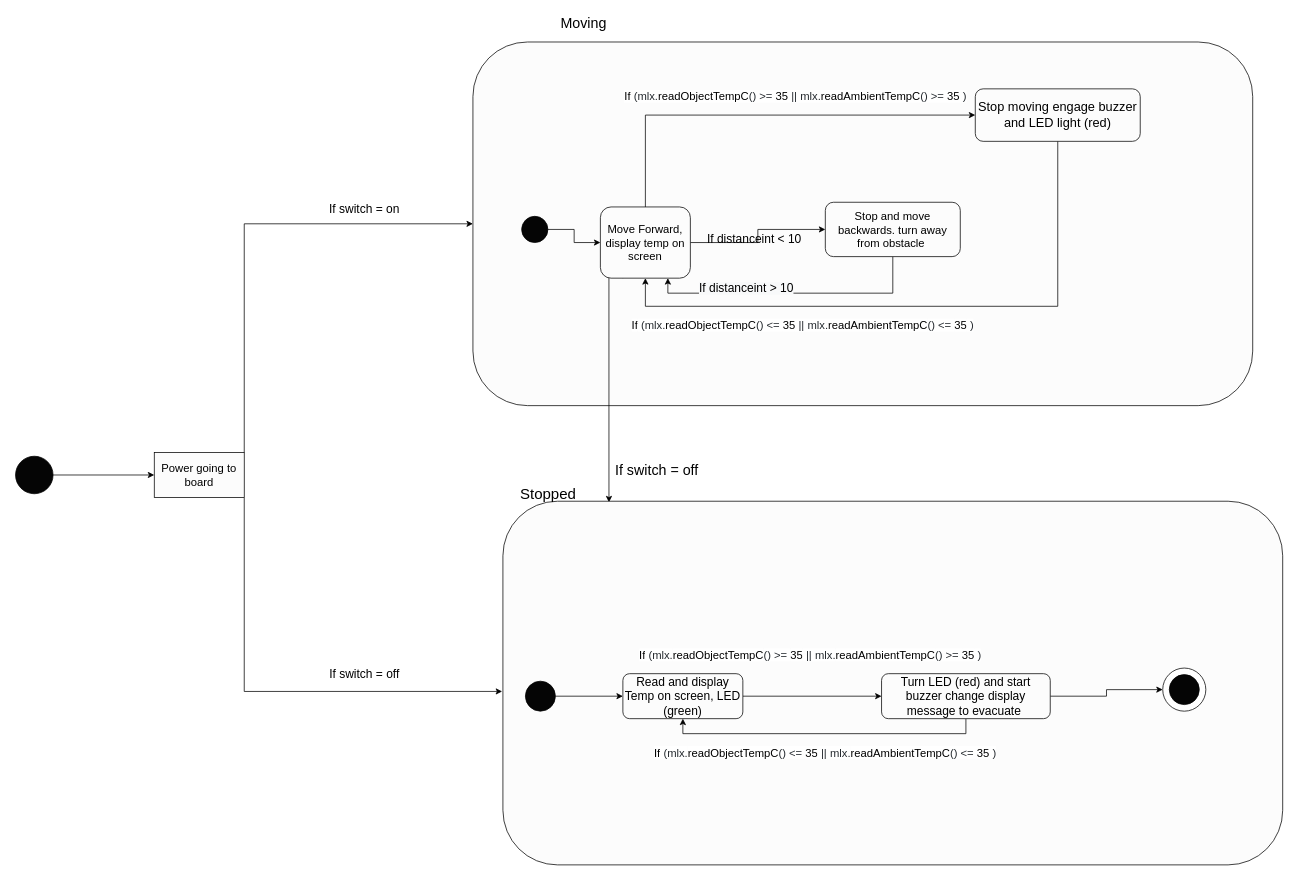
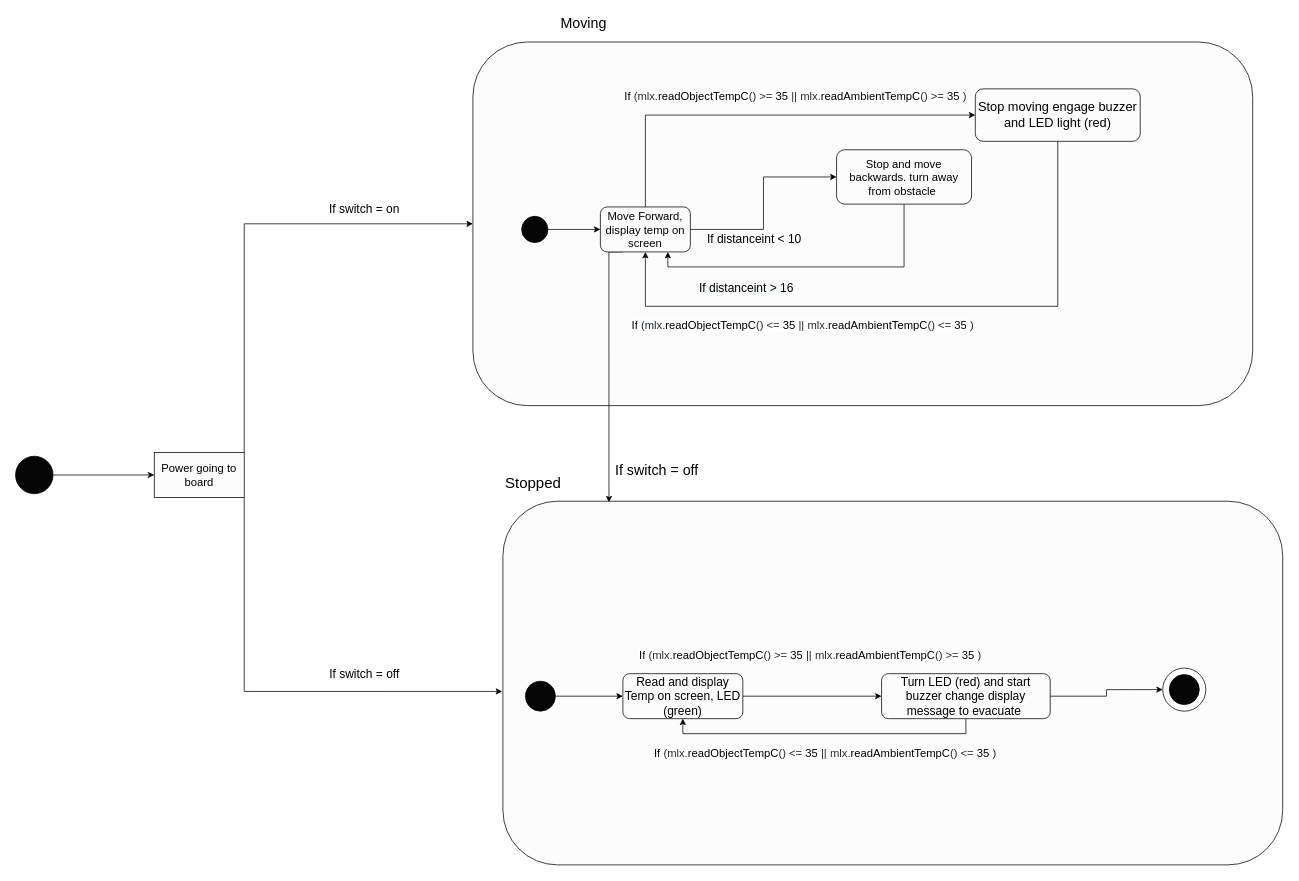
node "Stop and move backwards. turn away from obstacle": moved (893, 230) -> (904, 177)
node "Move Forward, display temp on screen": size 90x71 -> 90x45
node "If distanceint > 10": label "If distanceint > 10" -> "If distanceint > 16"
node "Stopped": moved (548, 494) -> (533, 483)
